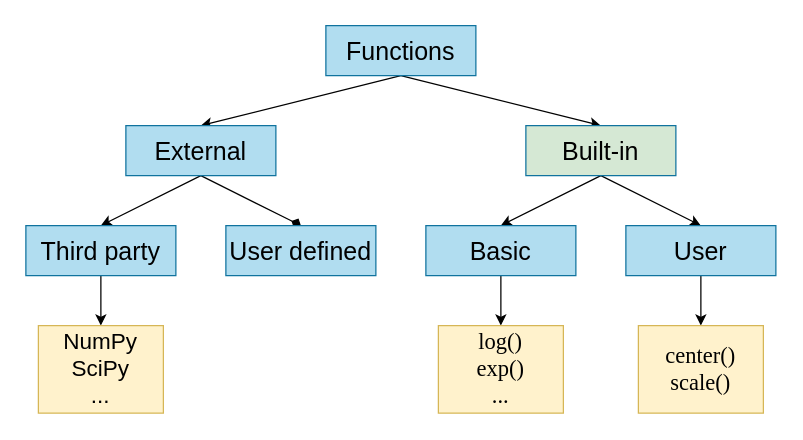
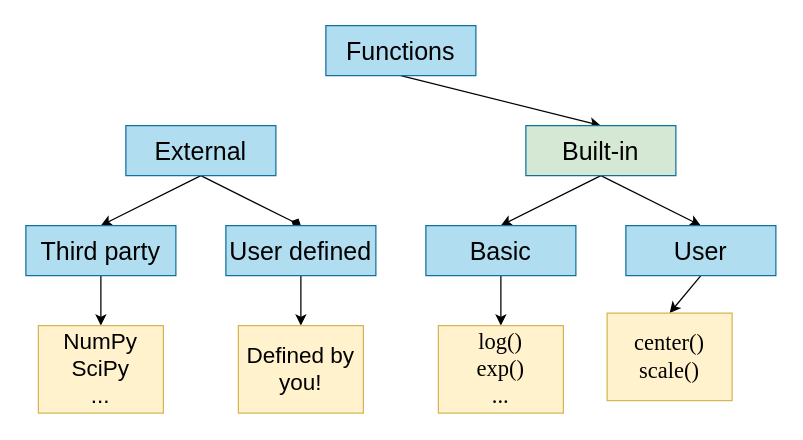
edge "Functions" -> "External": removed
edge "User defined" -> "Defined by you!": added
node "Defined by you!": added
node "center() scale()": moved (701, 369) -> (669, 357)
